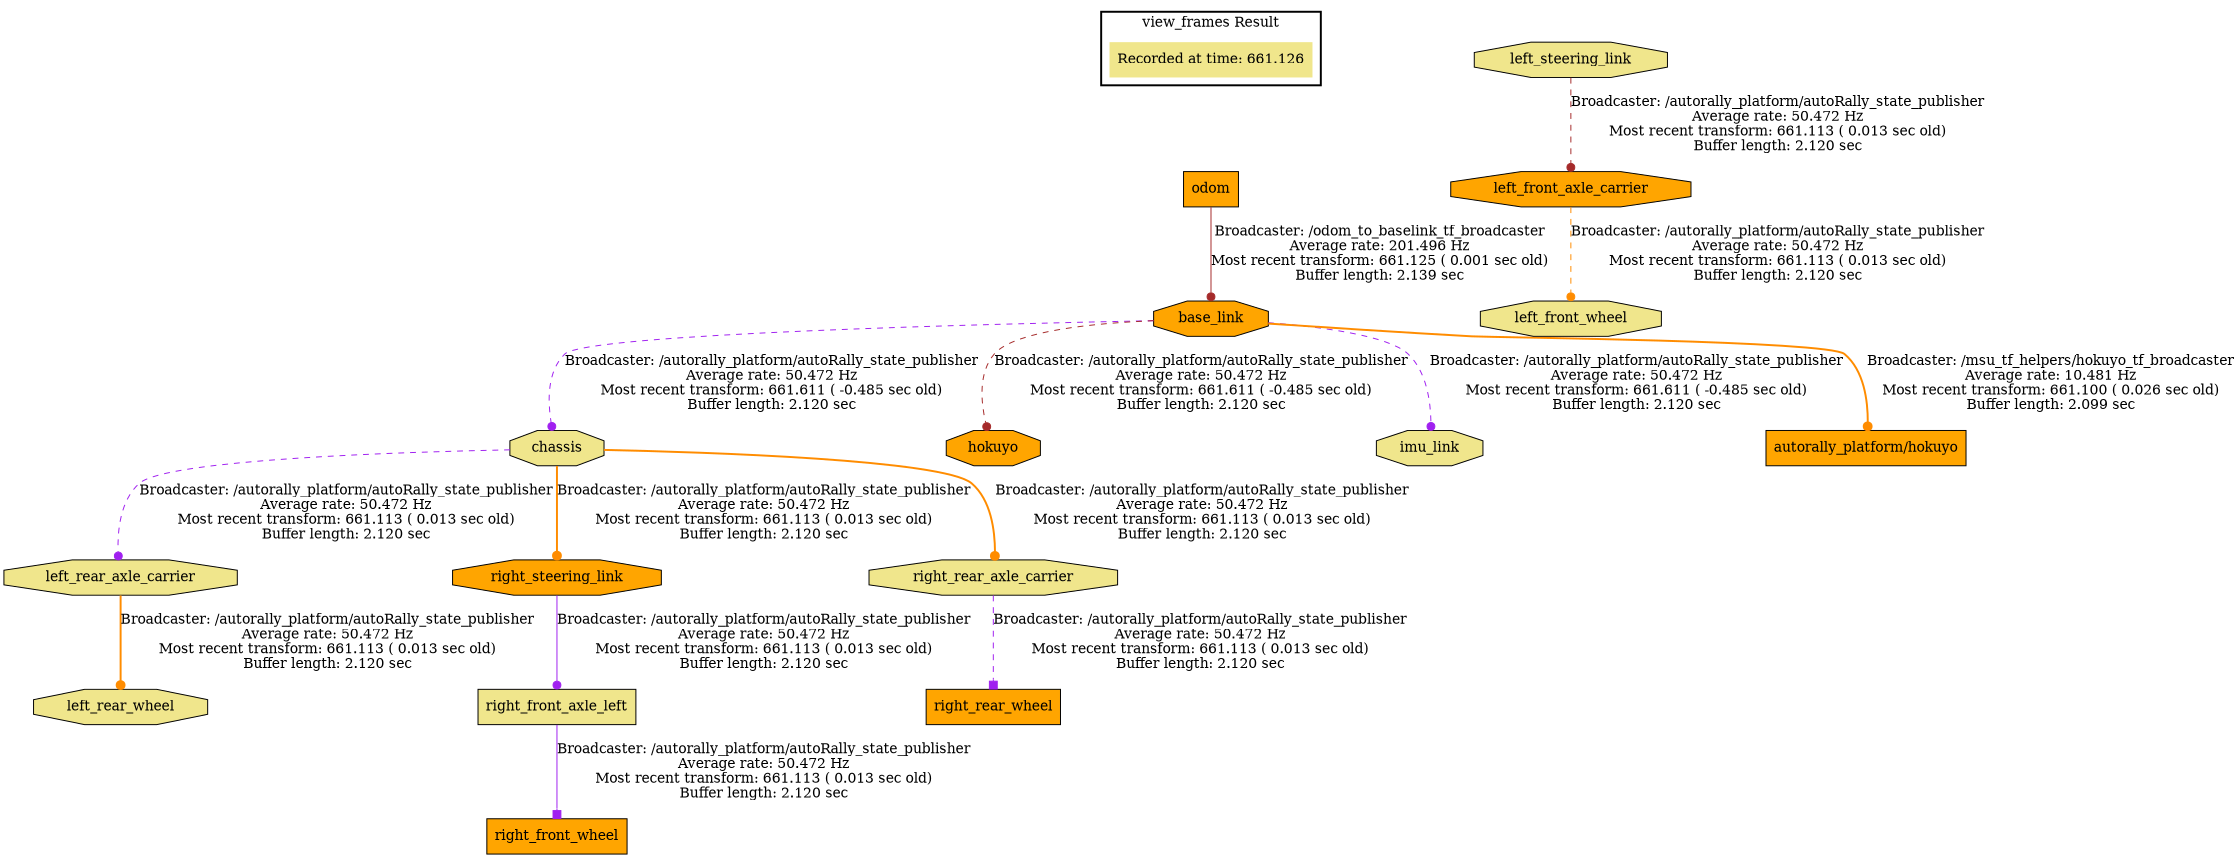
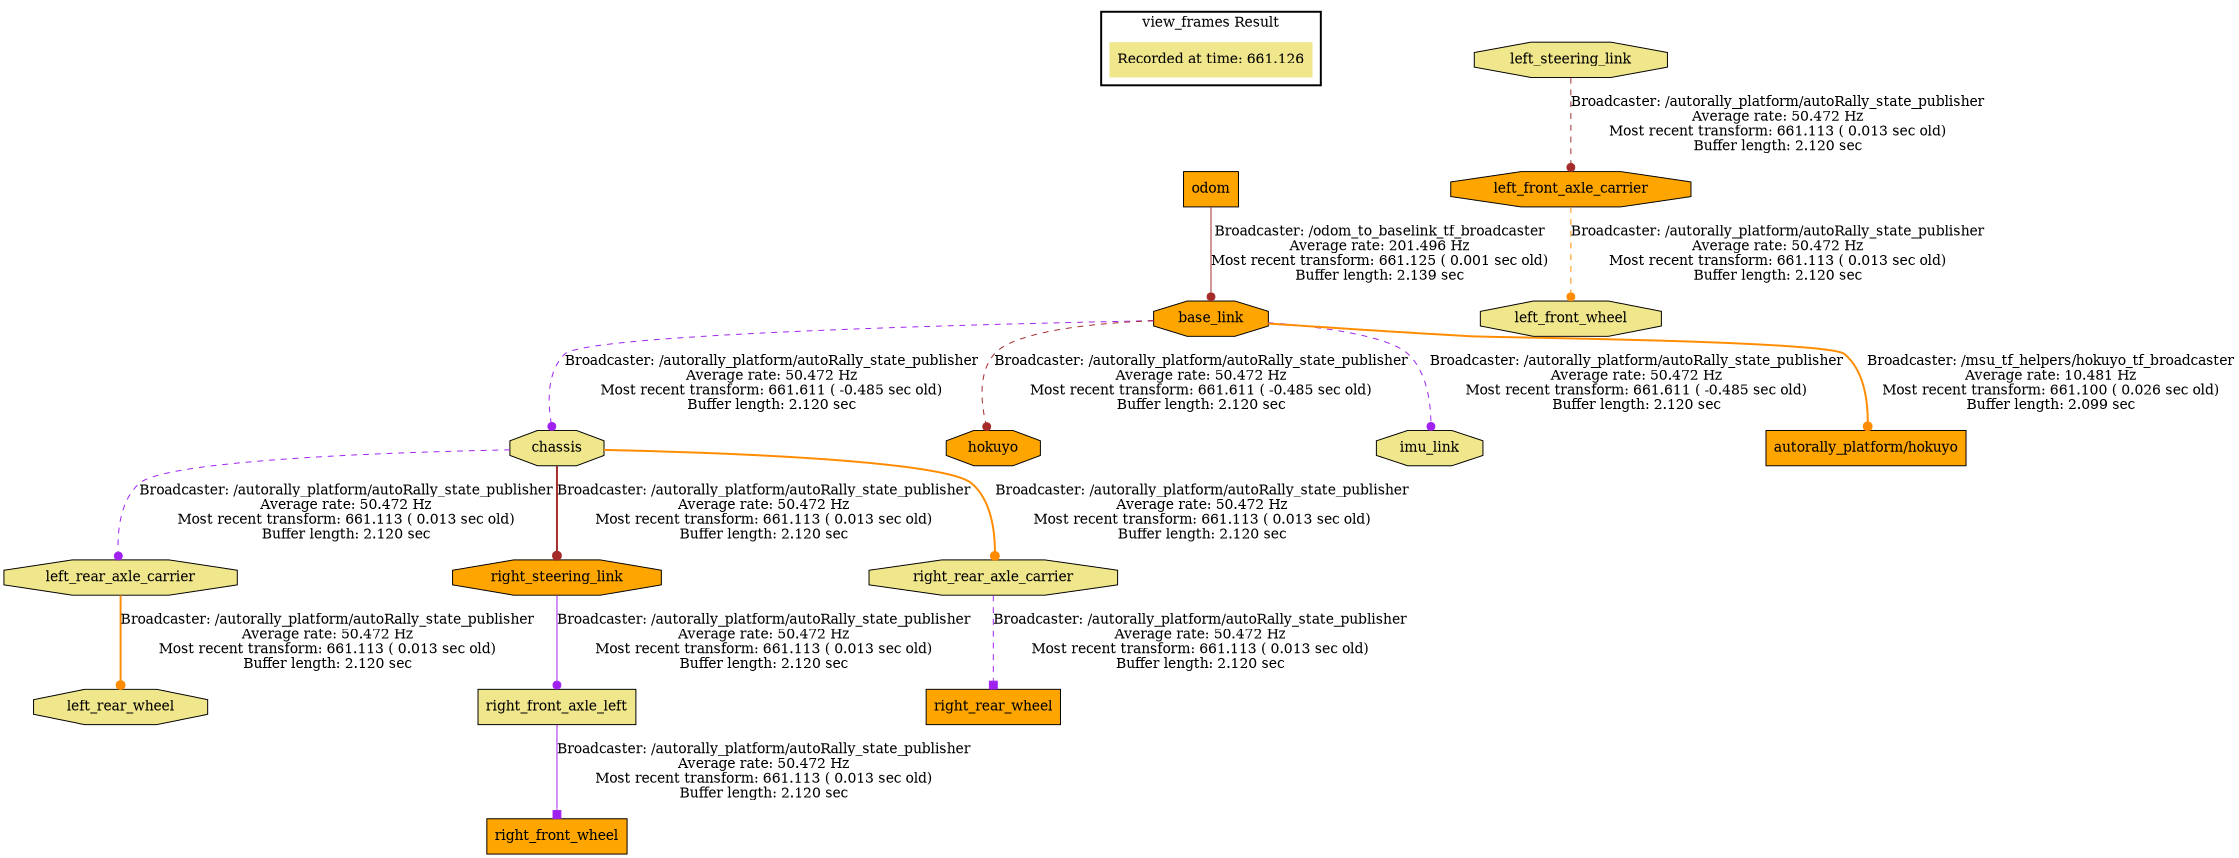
edge "chassis" -> "right_steering_link": color darkorange -> brown
